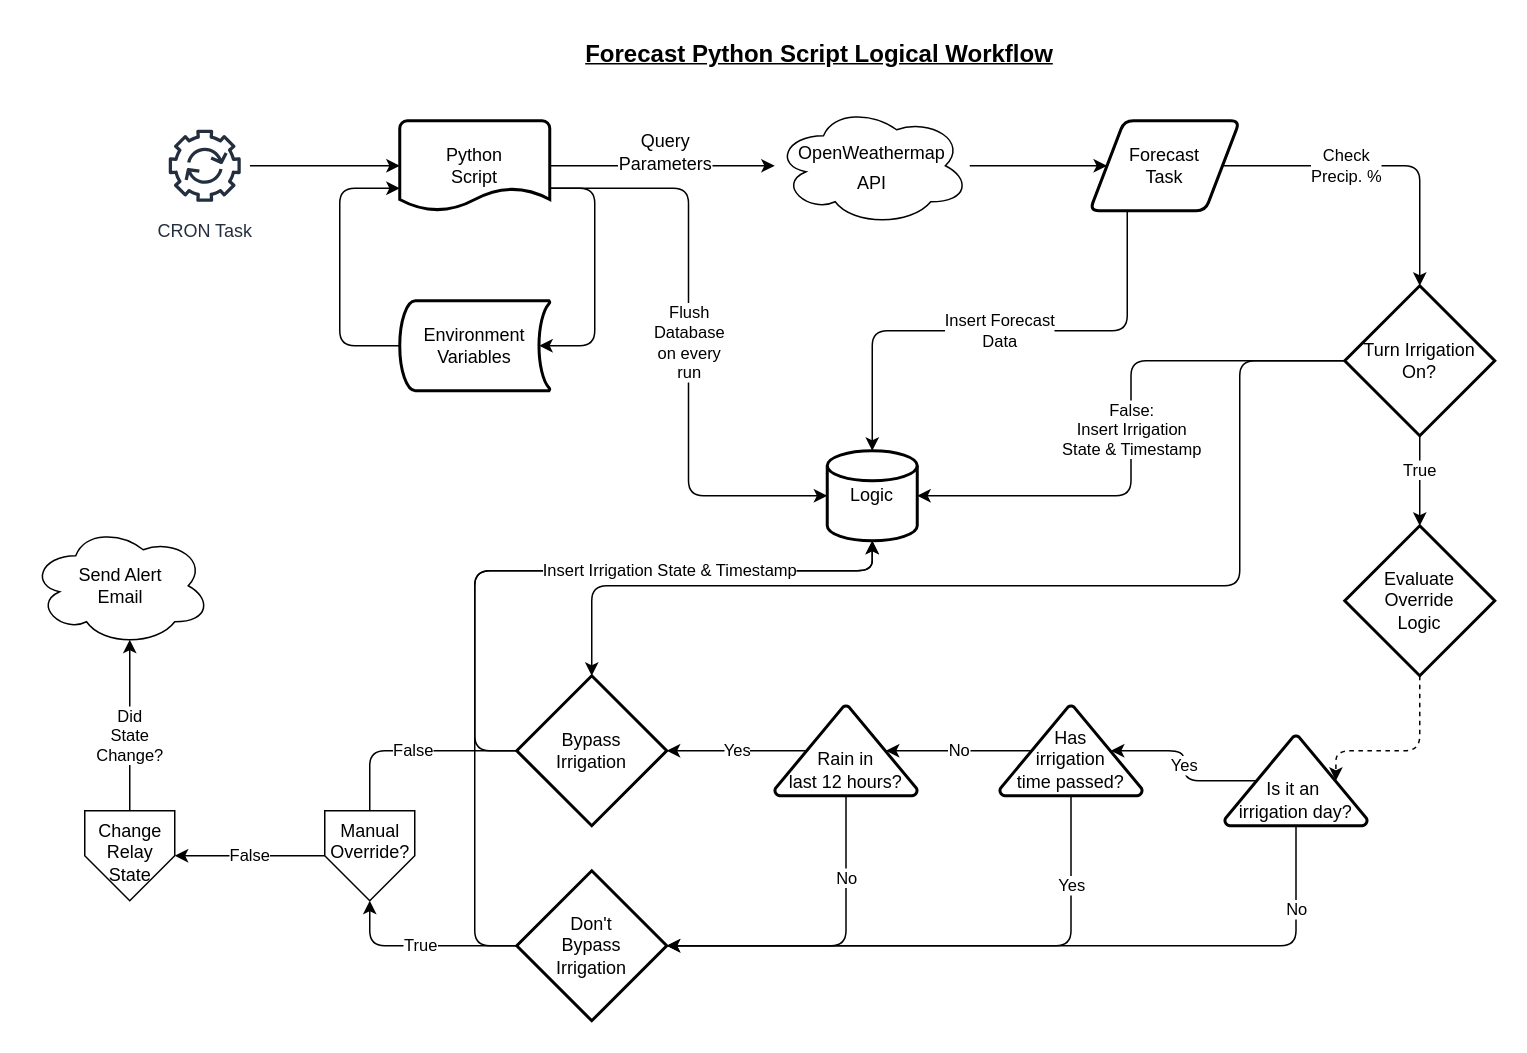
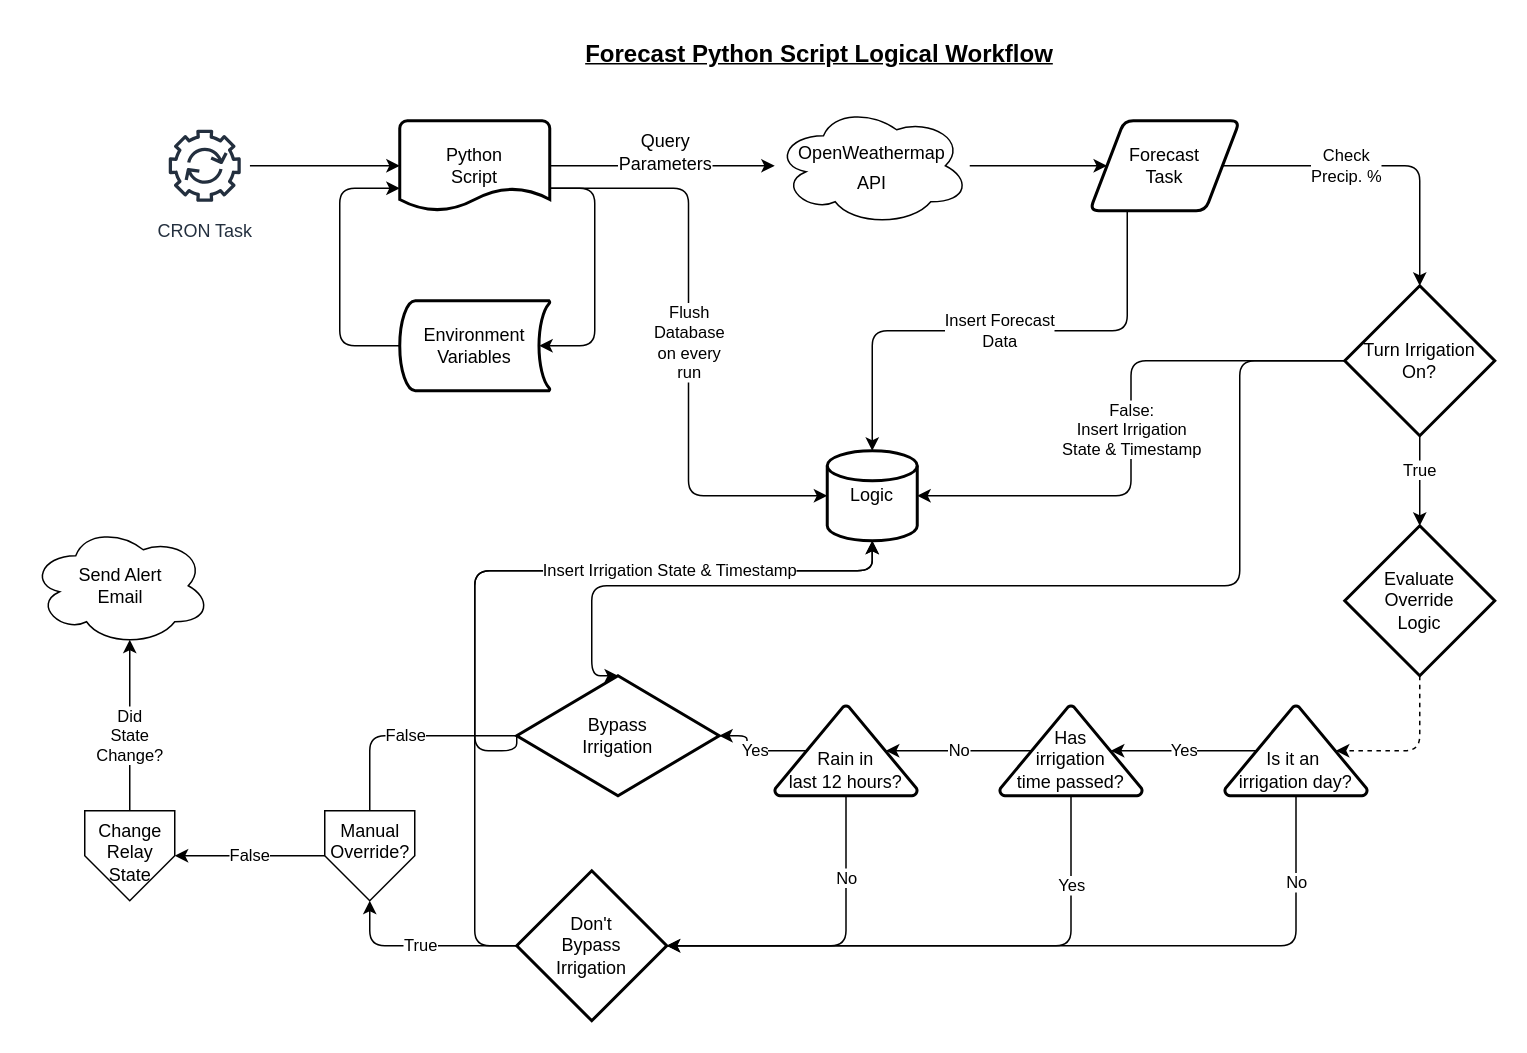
node "Bypass Irrigation": size 150x150 -> 203x120
node "Is it an irrigation day?": moved (1296, 781) -> (1296, 751)
